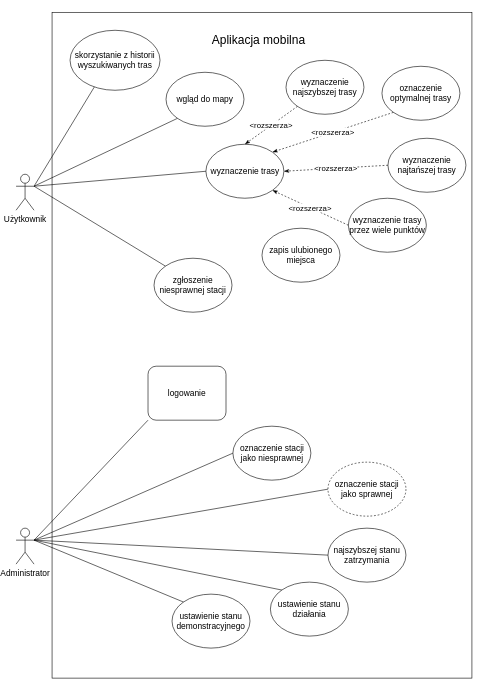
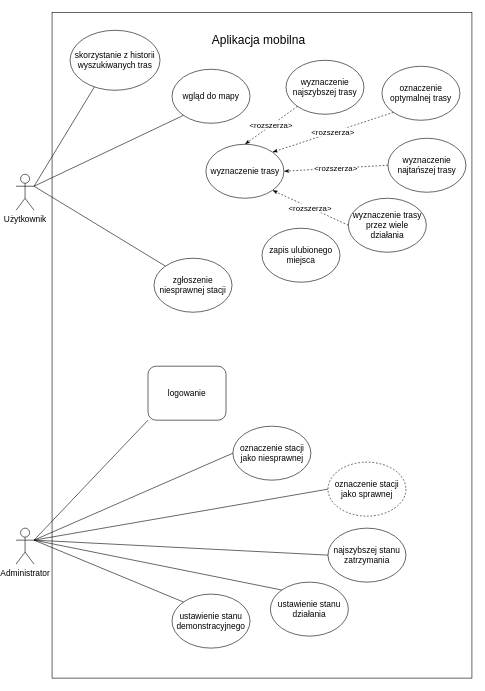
node "wgląd do mapy": moved (205, 99) -> (211, 96)
edge "wyznaczenie trasy" -- "Użytkownik": removed
node "wyznaczenie trasy przez wiele punktów": label "wyznaczenie trasy przez wiele punktów" -> "wyznaczenie trasy przez wiele działania"
